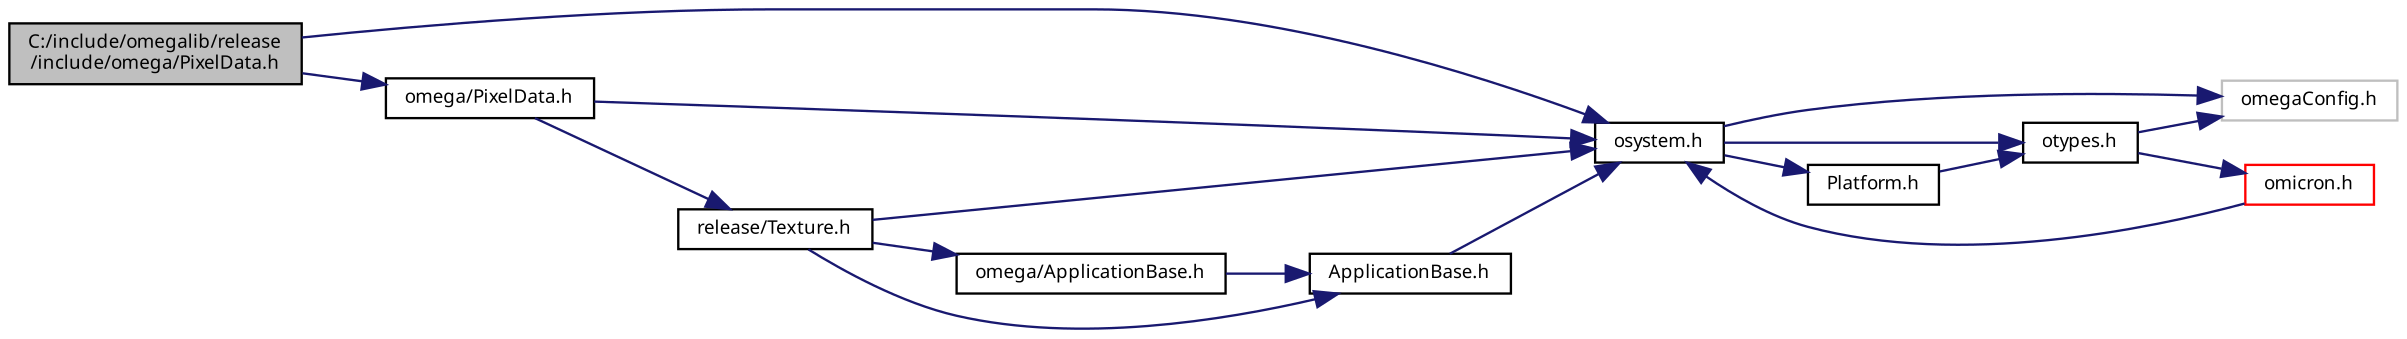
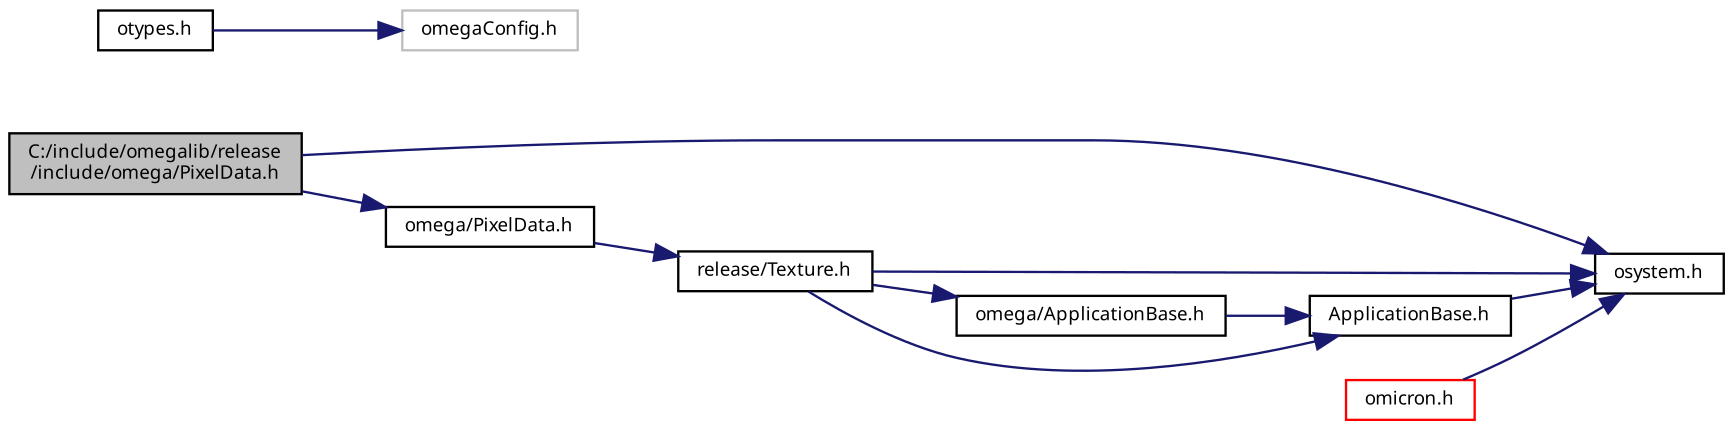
edge "osystem.h" -> "omegaConfig.h": removed
edge "omega/PixelData.h" -> "osystem.h": removed
edge "osystem.h" -> "otypes.h": removed
edge "otypes.h" -> "omicron.h": removed
node "Platform.h": removed
